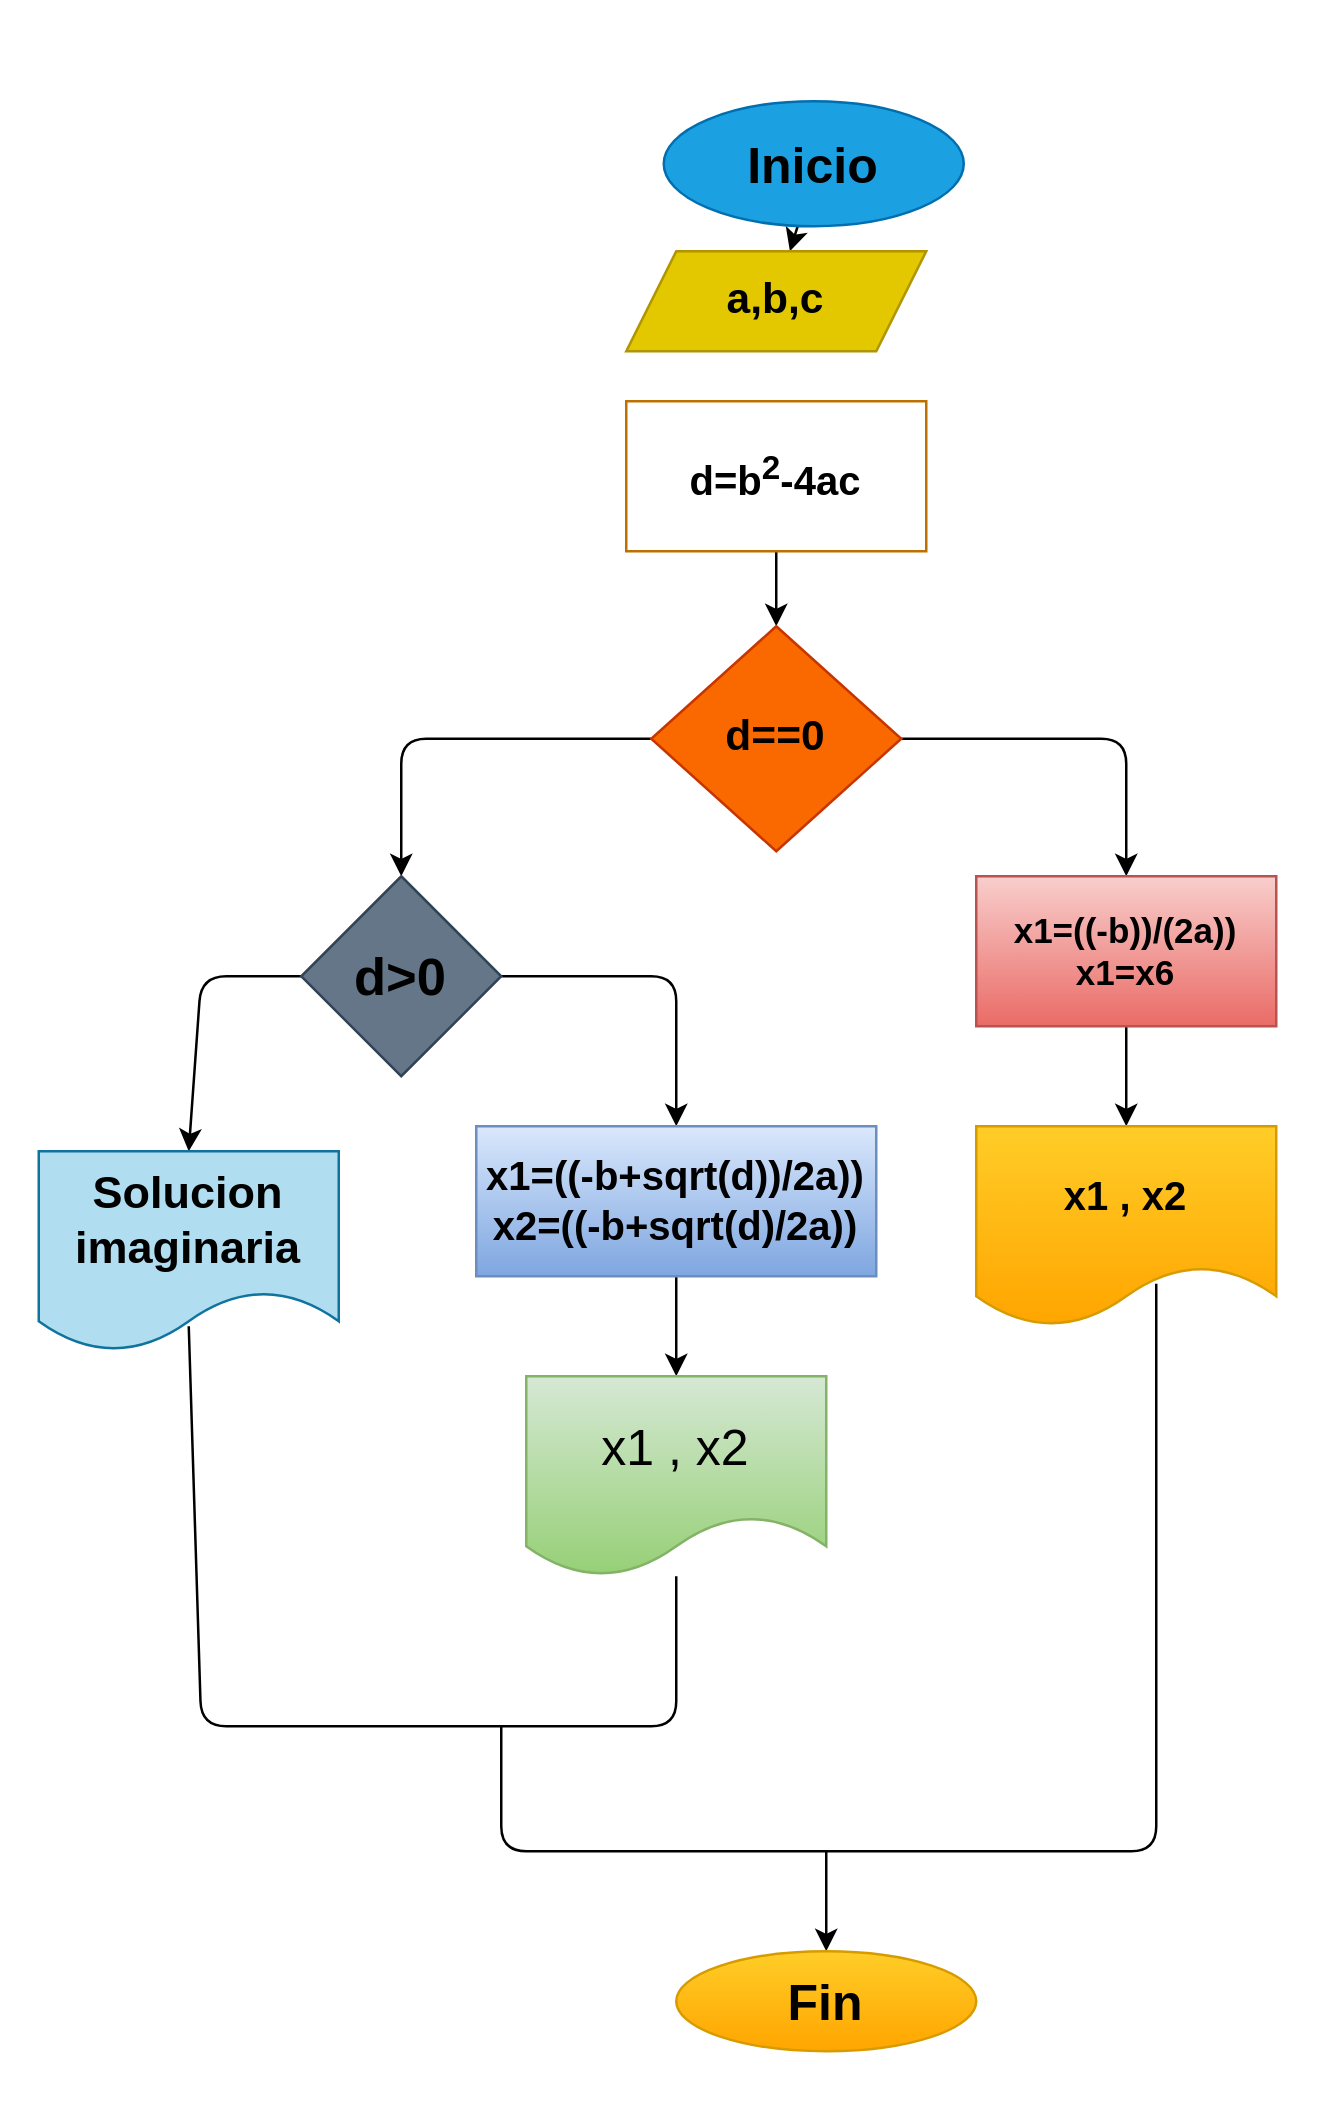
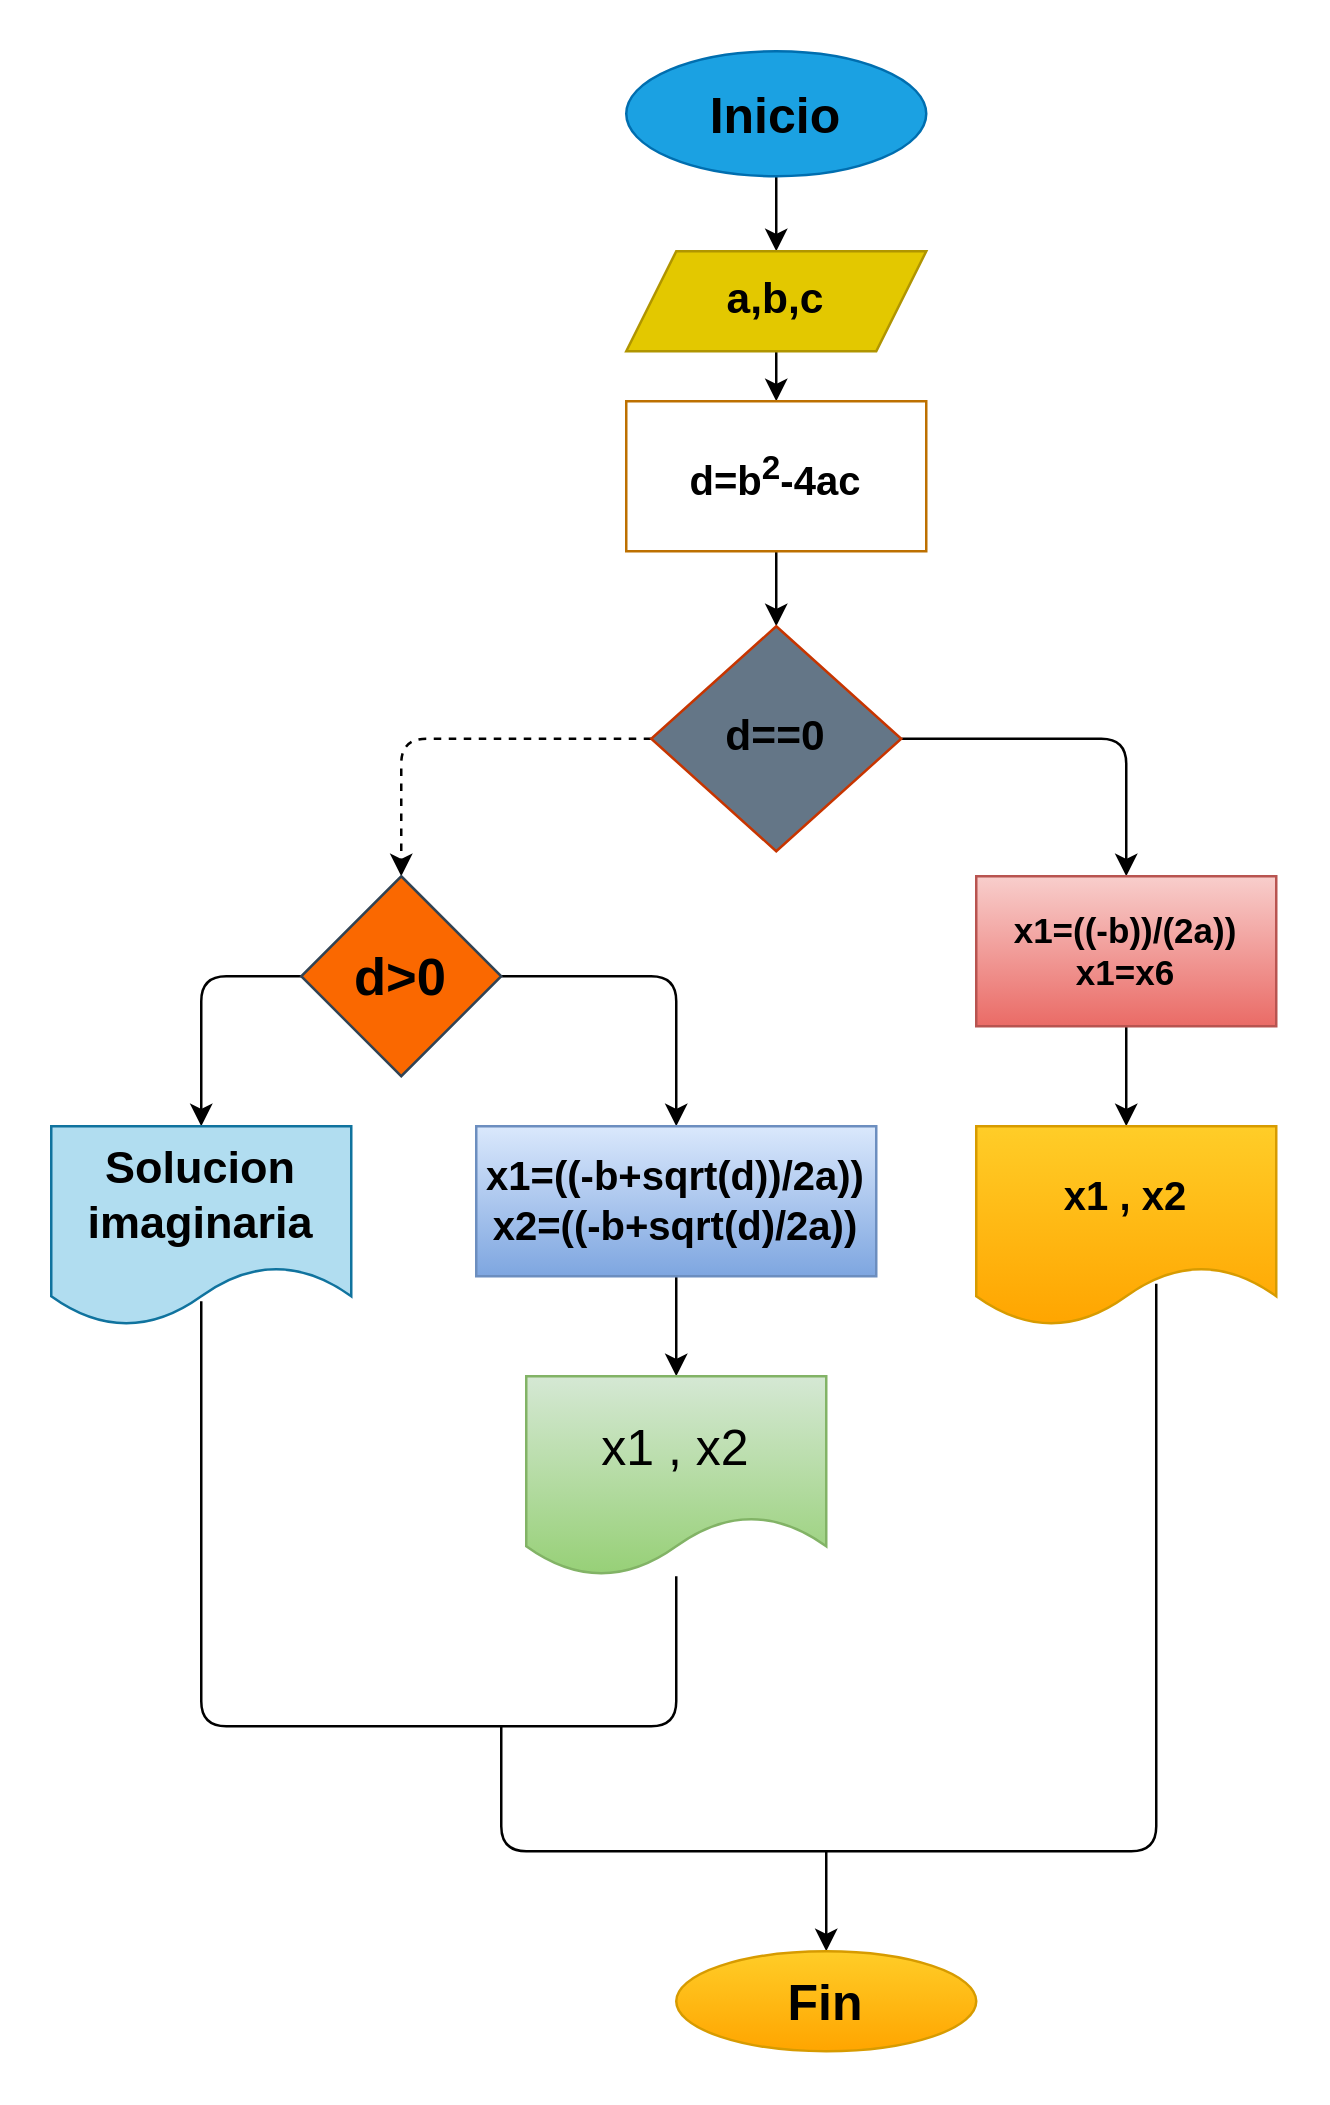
node "Inicio": moved (814, 164) -> (776, 114)
edge "a,b,c" -> "d=b2-4ac": added
edge "d==0" -> "d>0": style solid -> dashed
node "d==0": fillcolor #fa6800 -> #647687
node "d>0": fillcolor #647687 -> #fa6800
node "Solucion imaginaria": moved (189, 1251) -> (201, 1226)
